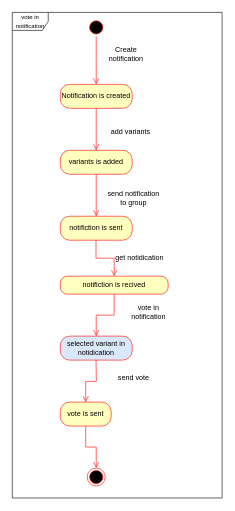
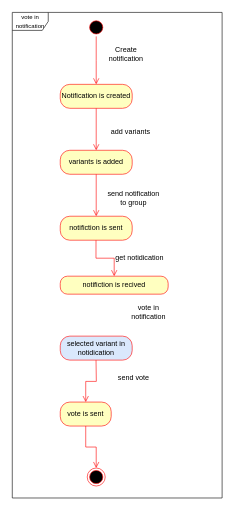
edge "notifiction is recived" -> "selected variant in notidication": removed
